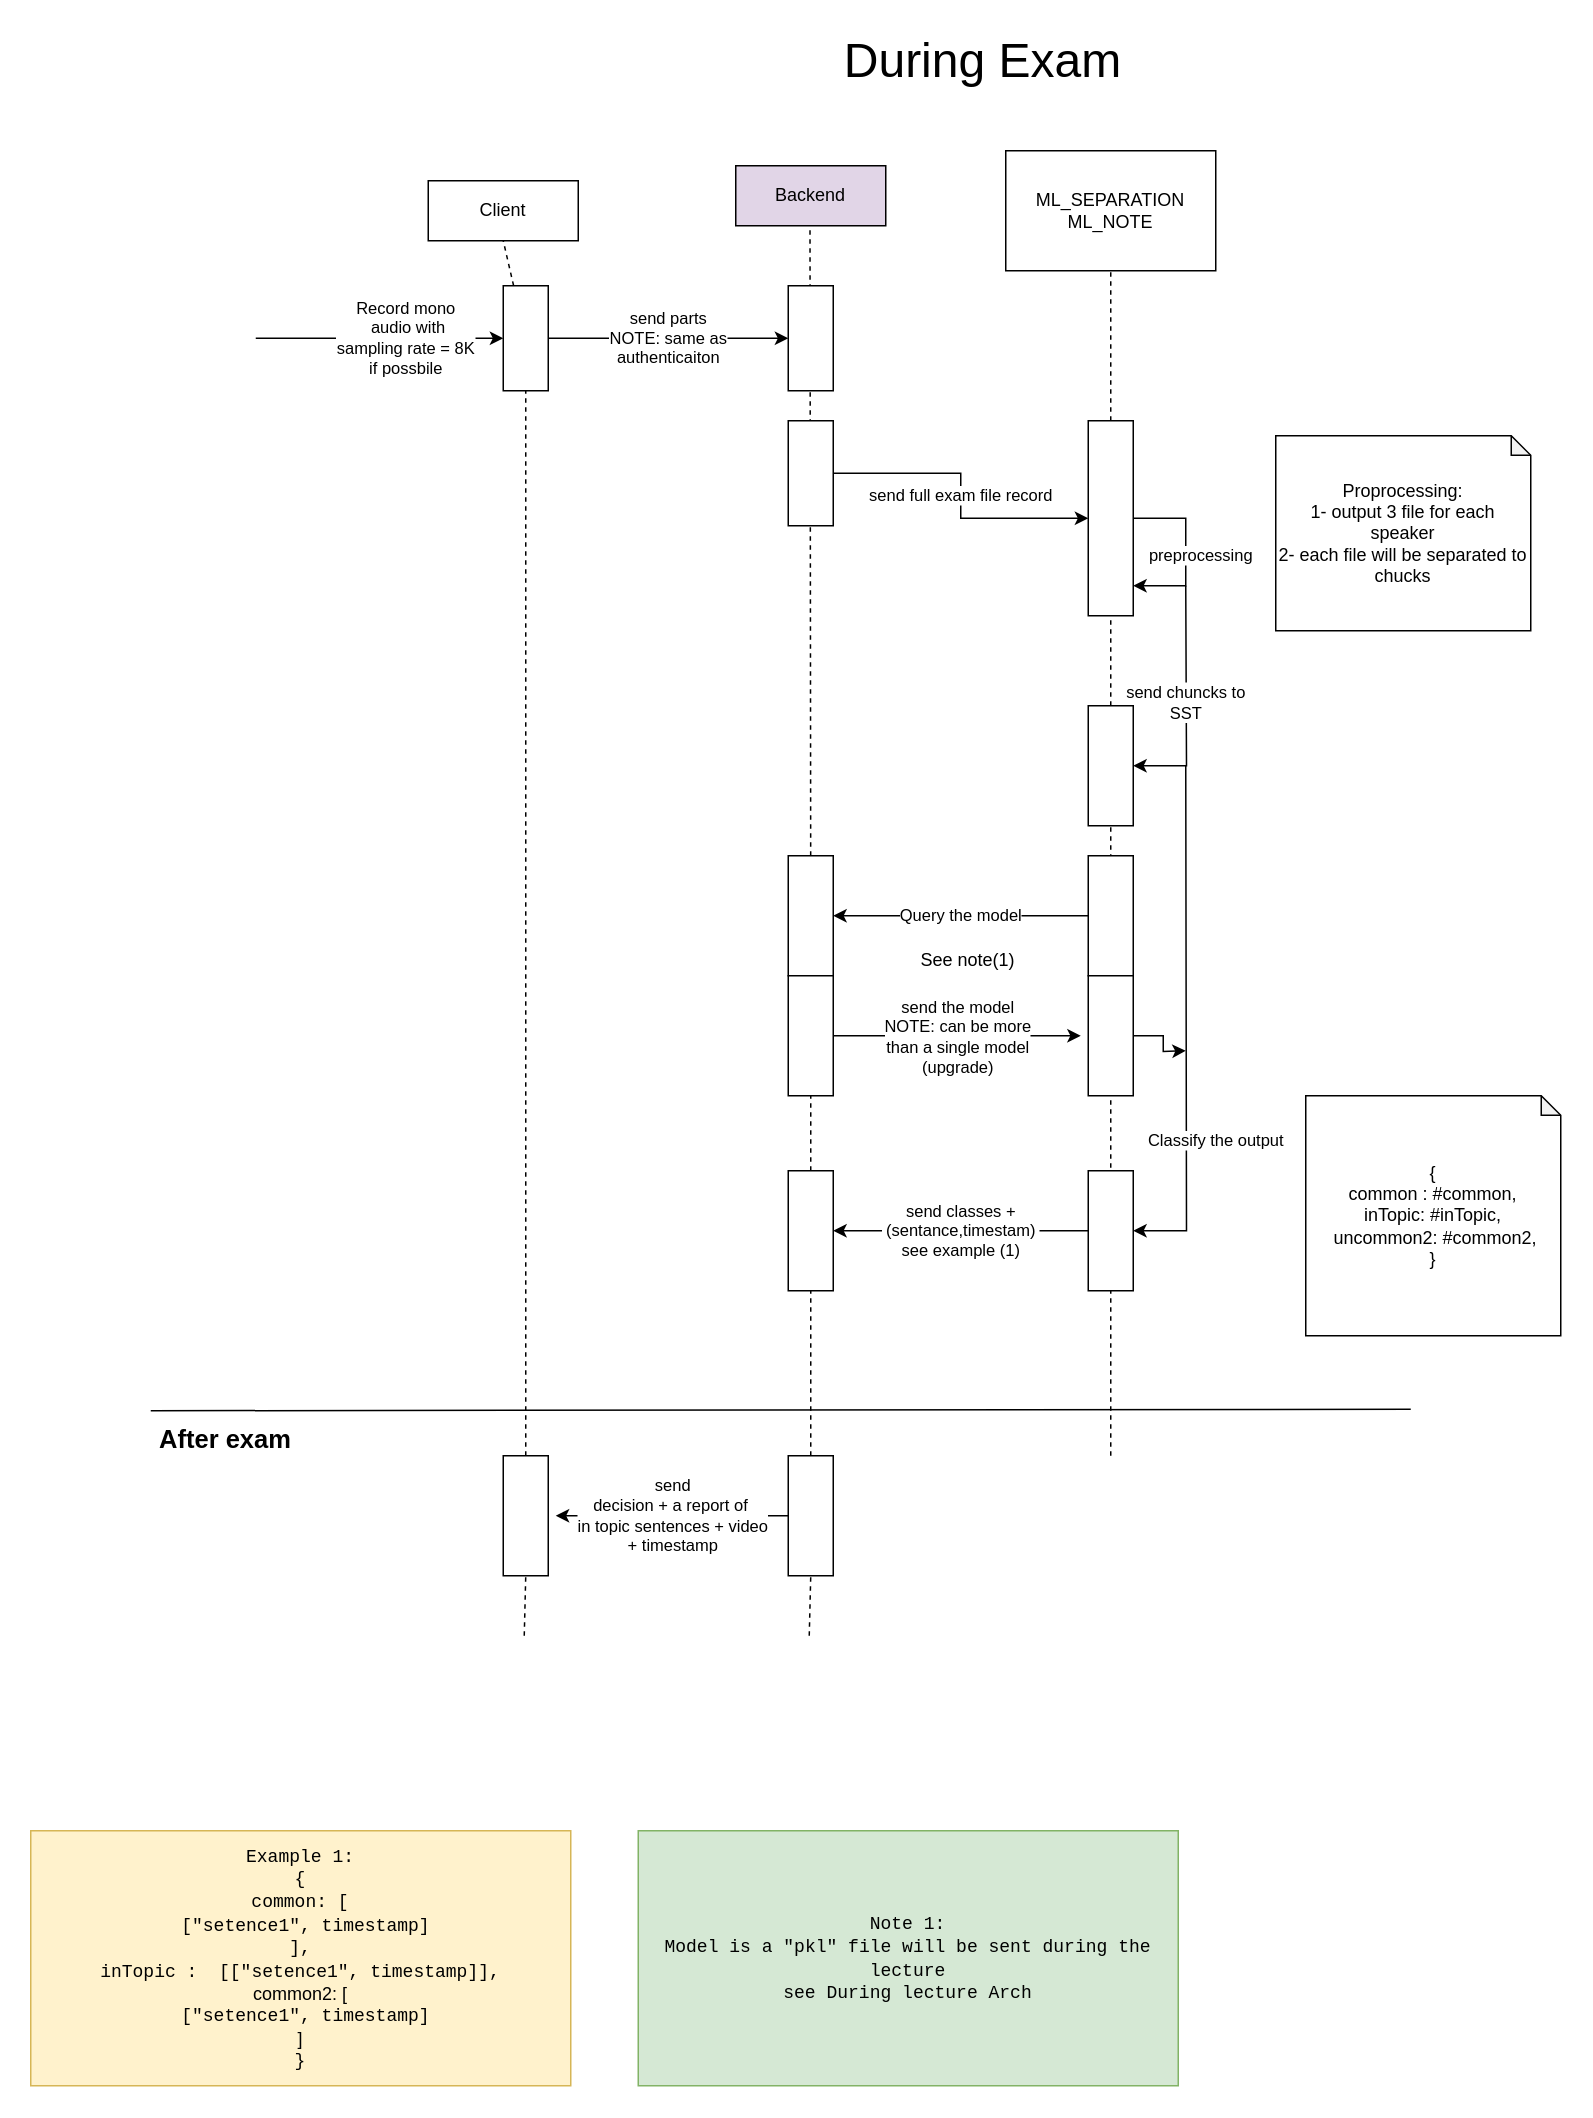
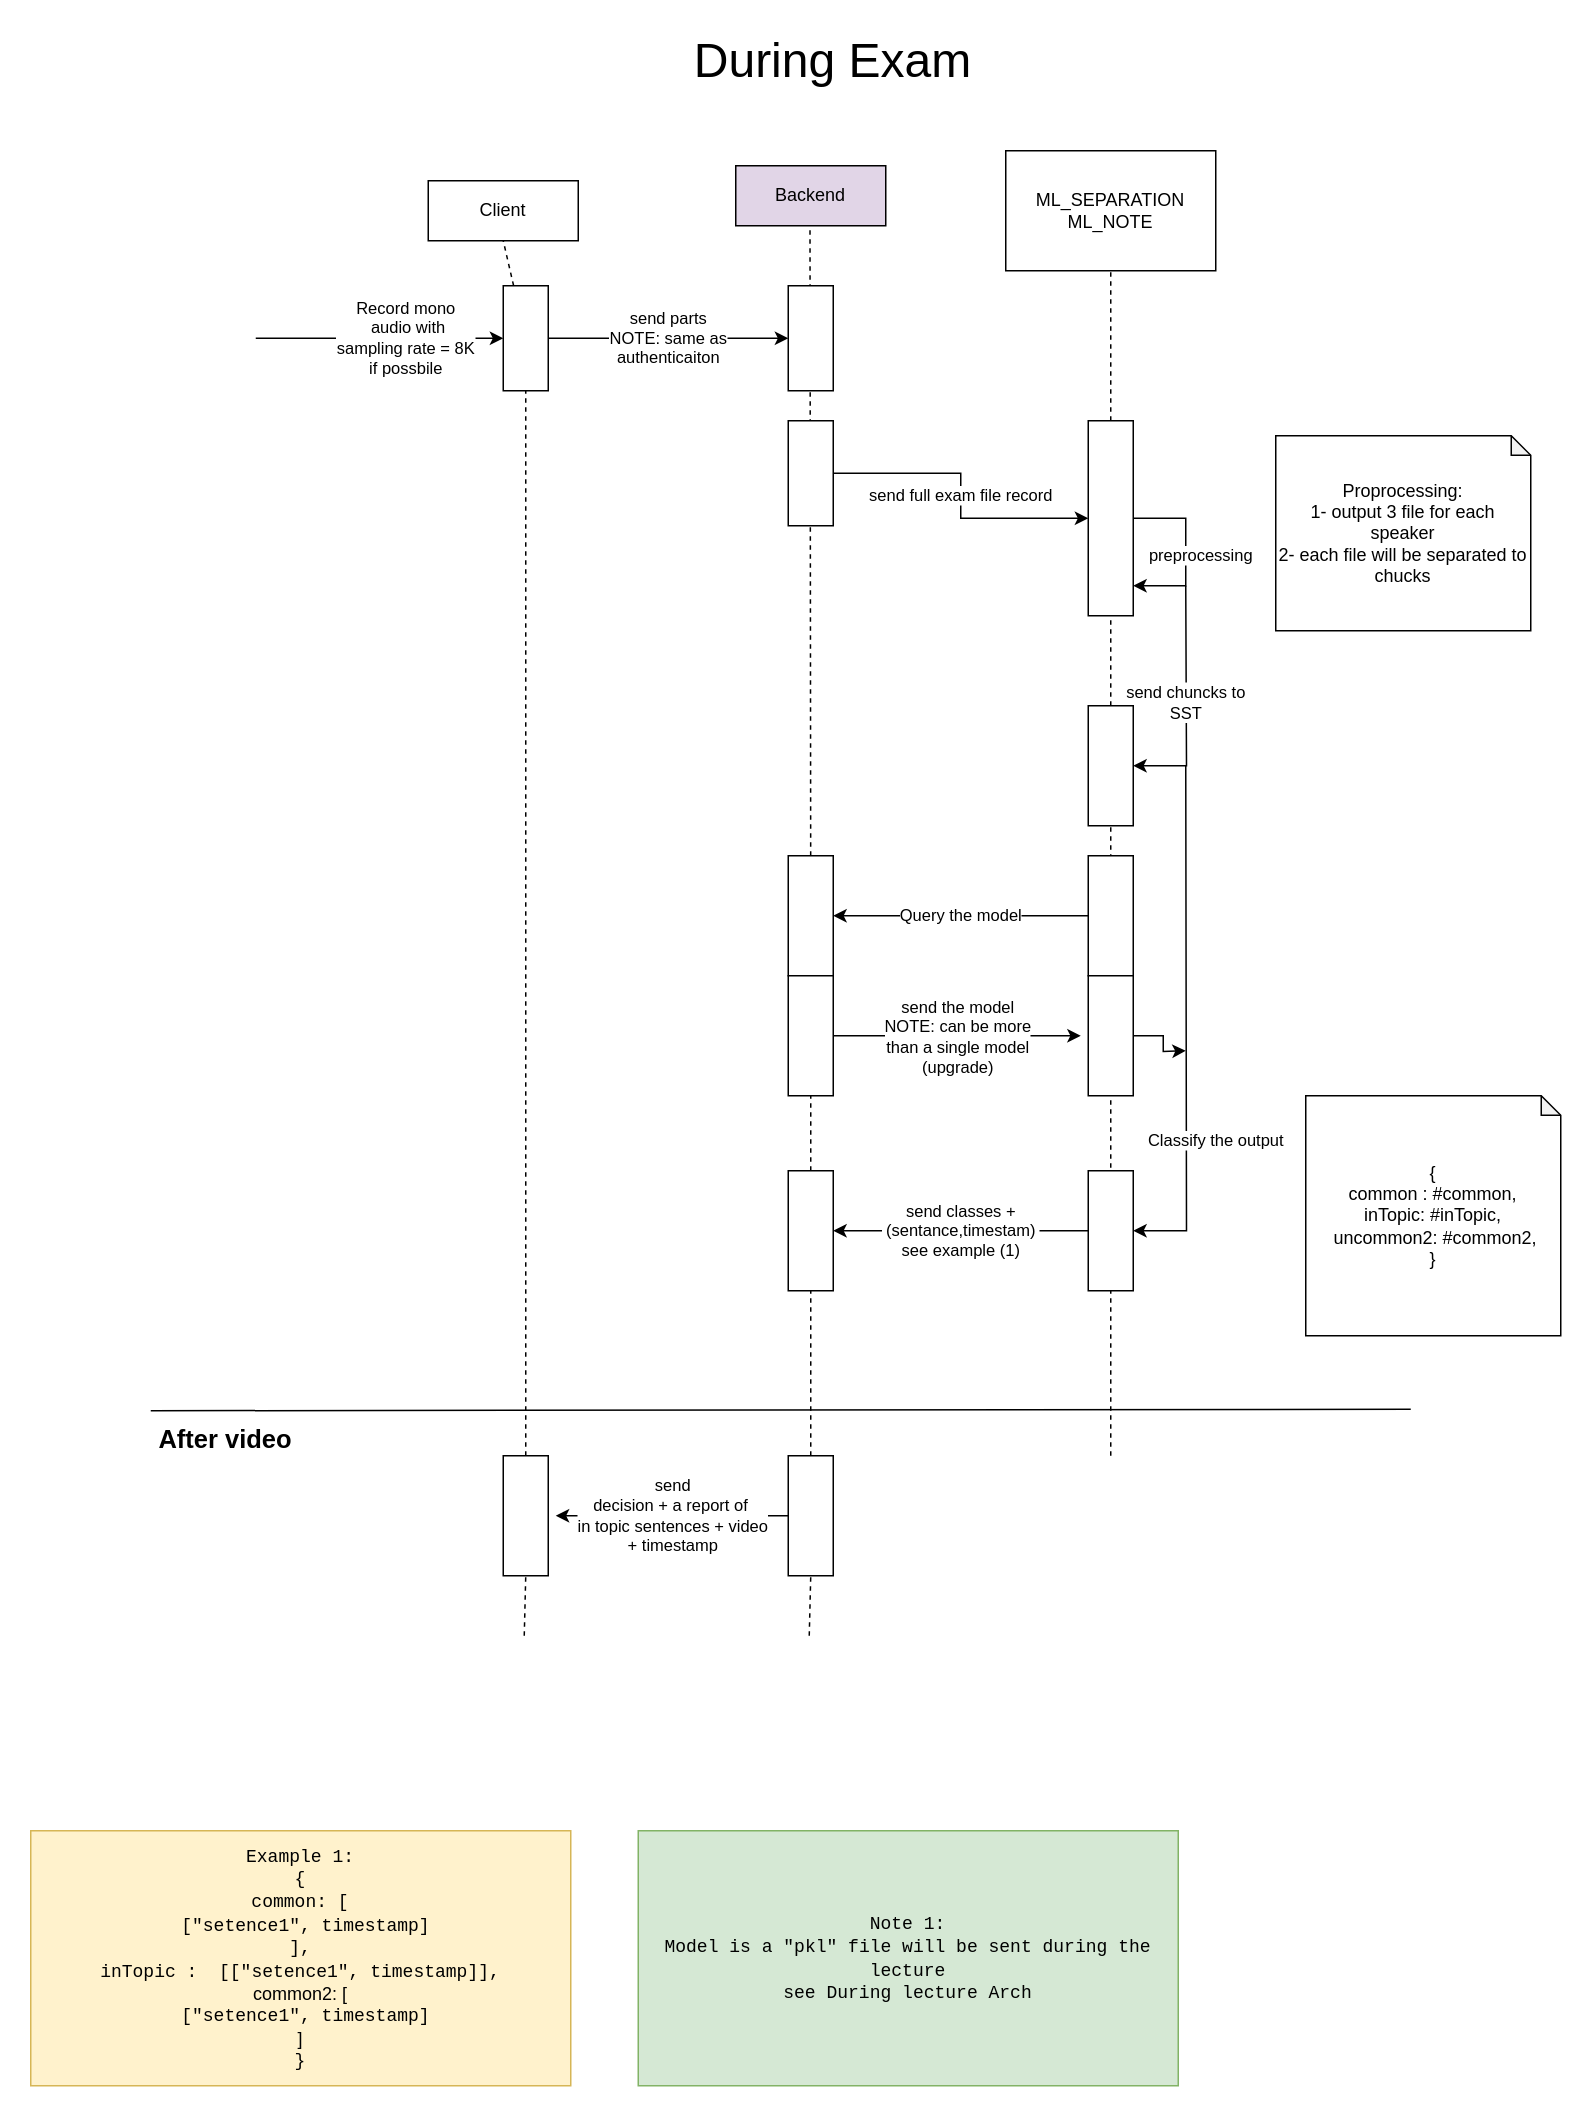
node "During Exam": moved (983, 61) -> (833, 61)
node "See note(1)": moved (968, 961) -> (946, 1036)
node "After exam": label "After exam" -> "After video"
